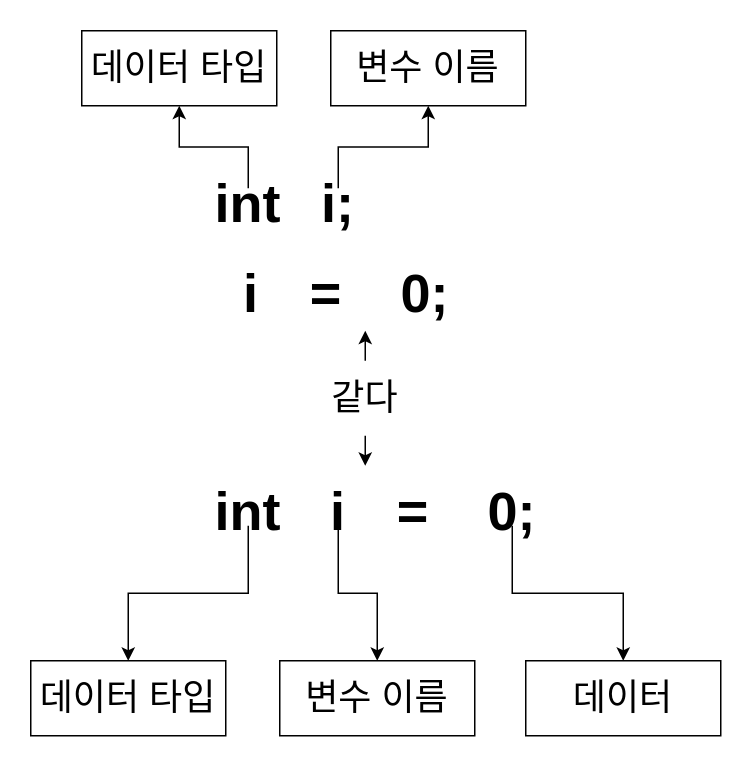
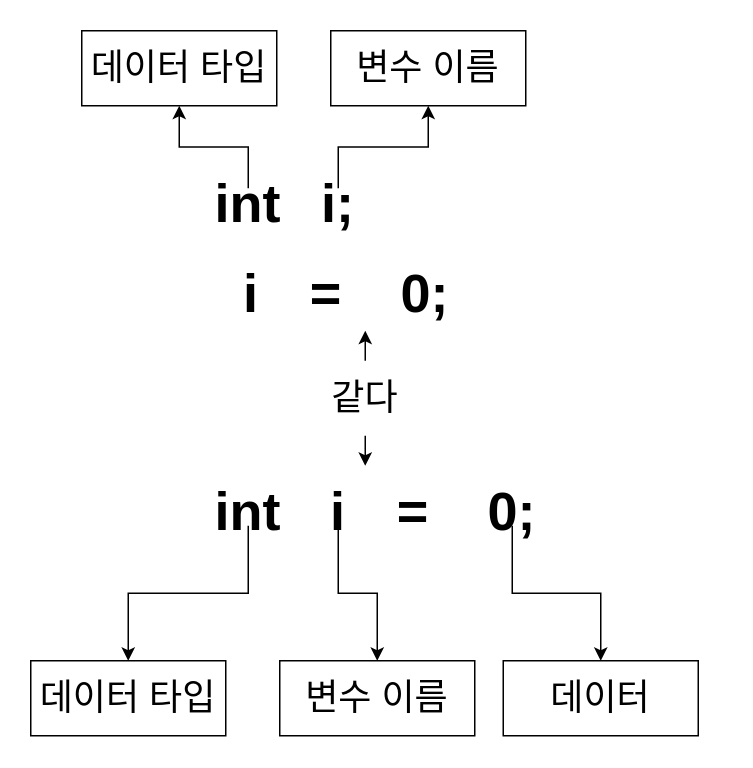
node "데이터": moved (623, 698) -> (601, 698)
